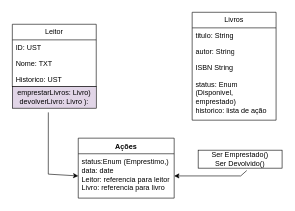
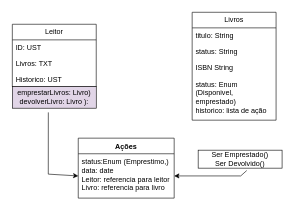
node "autor: String": label "autor: String" -> "status: String"
node "Nome: TXT": label "Nome: TXT" -> "Livros: TXT"
